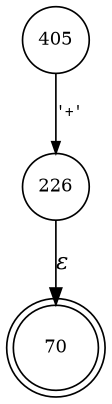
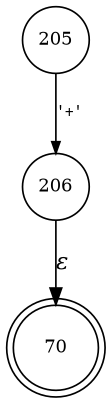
node "405": label "405" -> "205"
node "226": label "226" -> "206"
